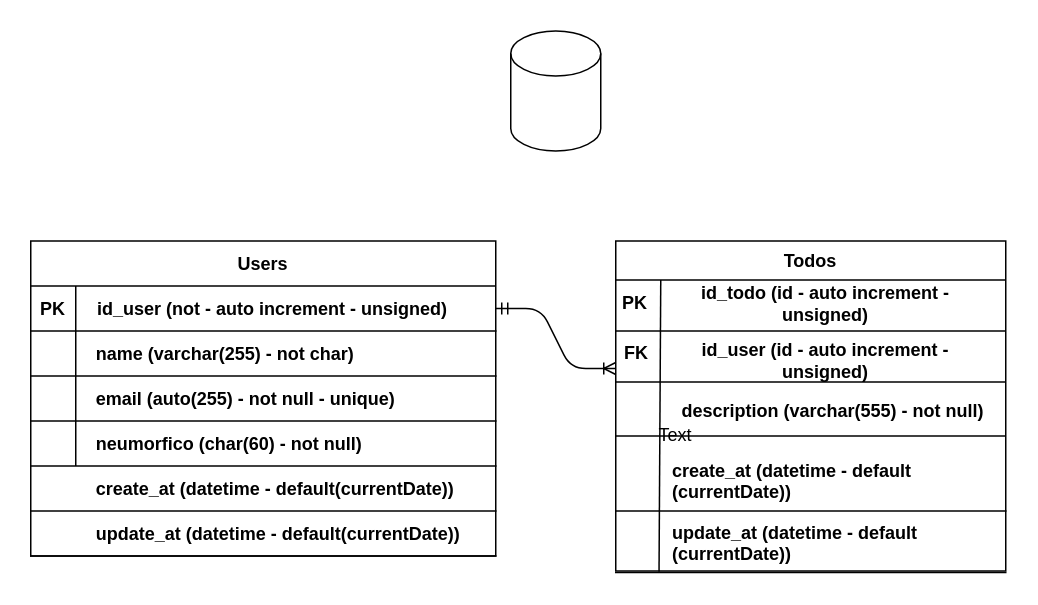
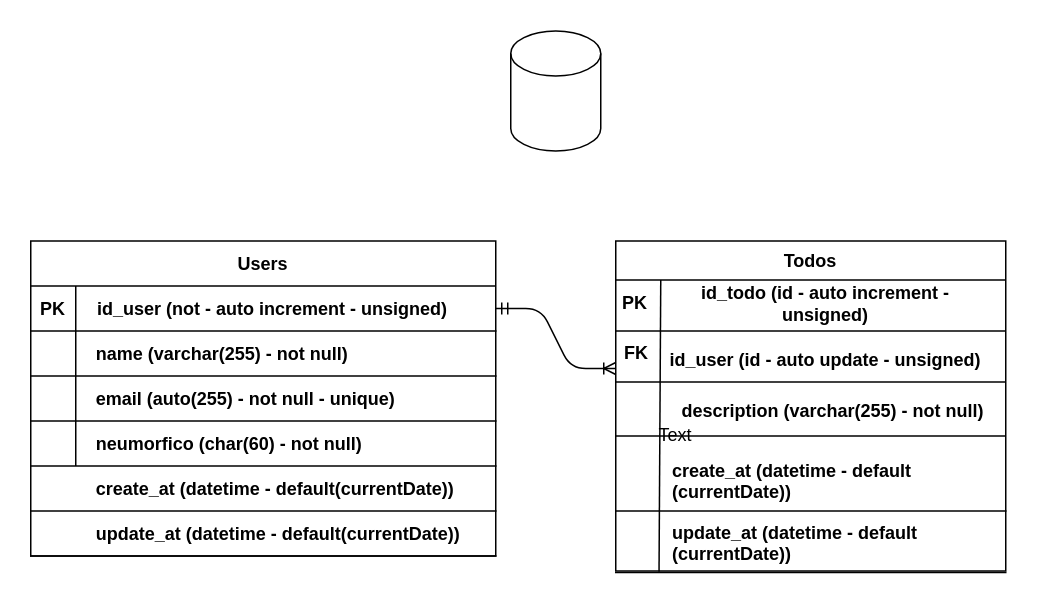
node "name (varchar(255) - not char)": label "name (varchar(255) - not char)" -> "name (varchar(255) - not null)"
node "id_user (id - auto increment - unsigned)": label "id_user (id - auto increment - unsigned)" -> "id_user (id - auto update - unsigned)"
node "description (varchar(555) - not null)": label "description (varchar(555) - not null)" -> "description (varchar(255) - not null)"
